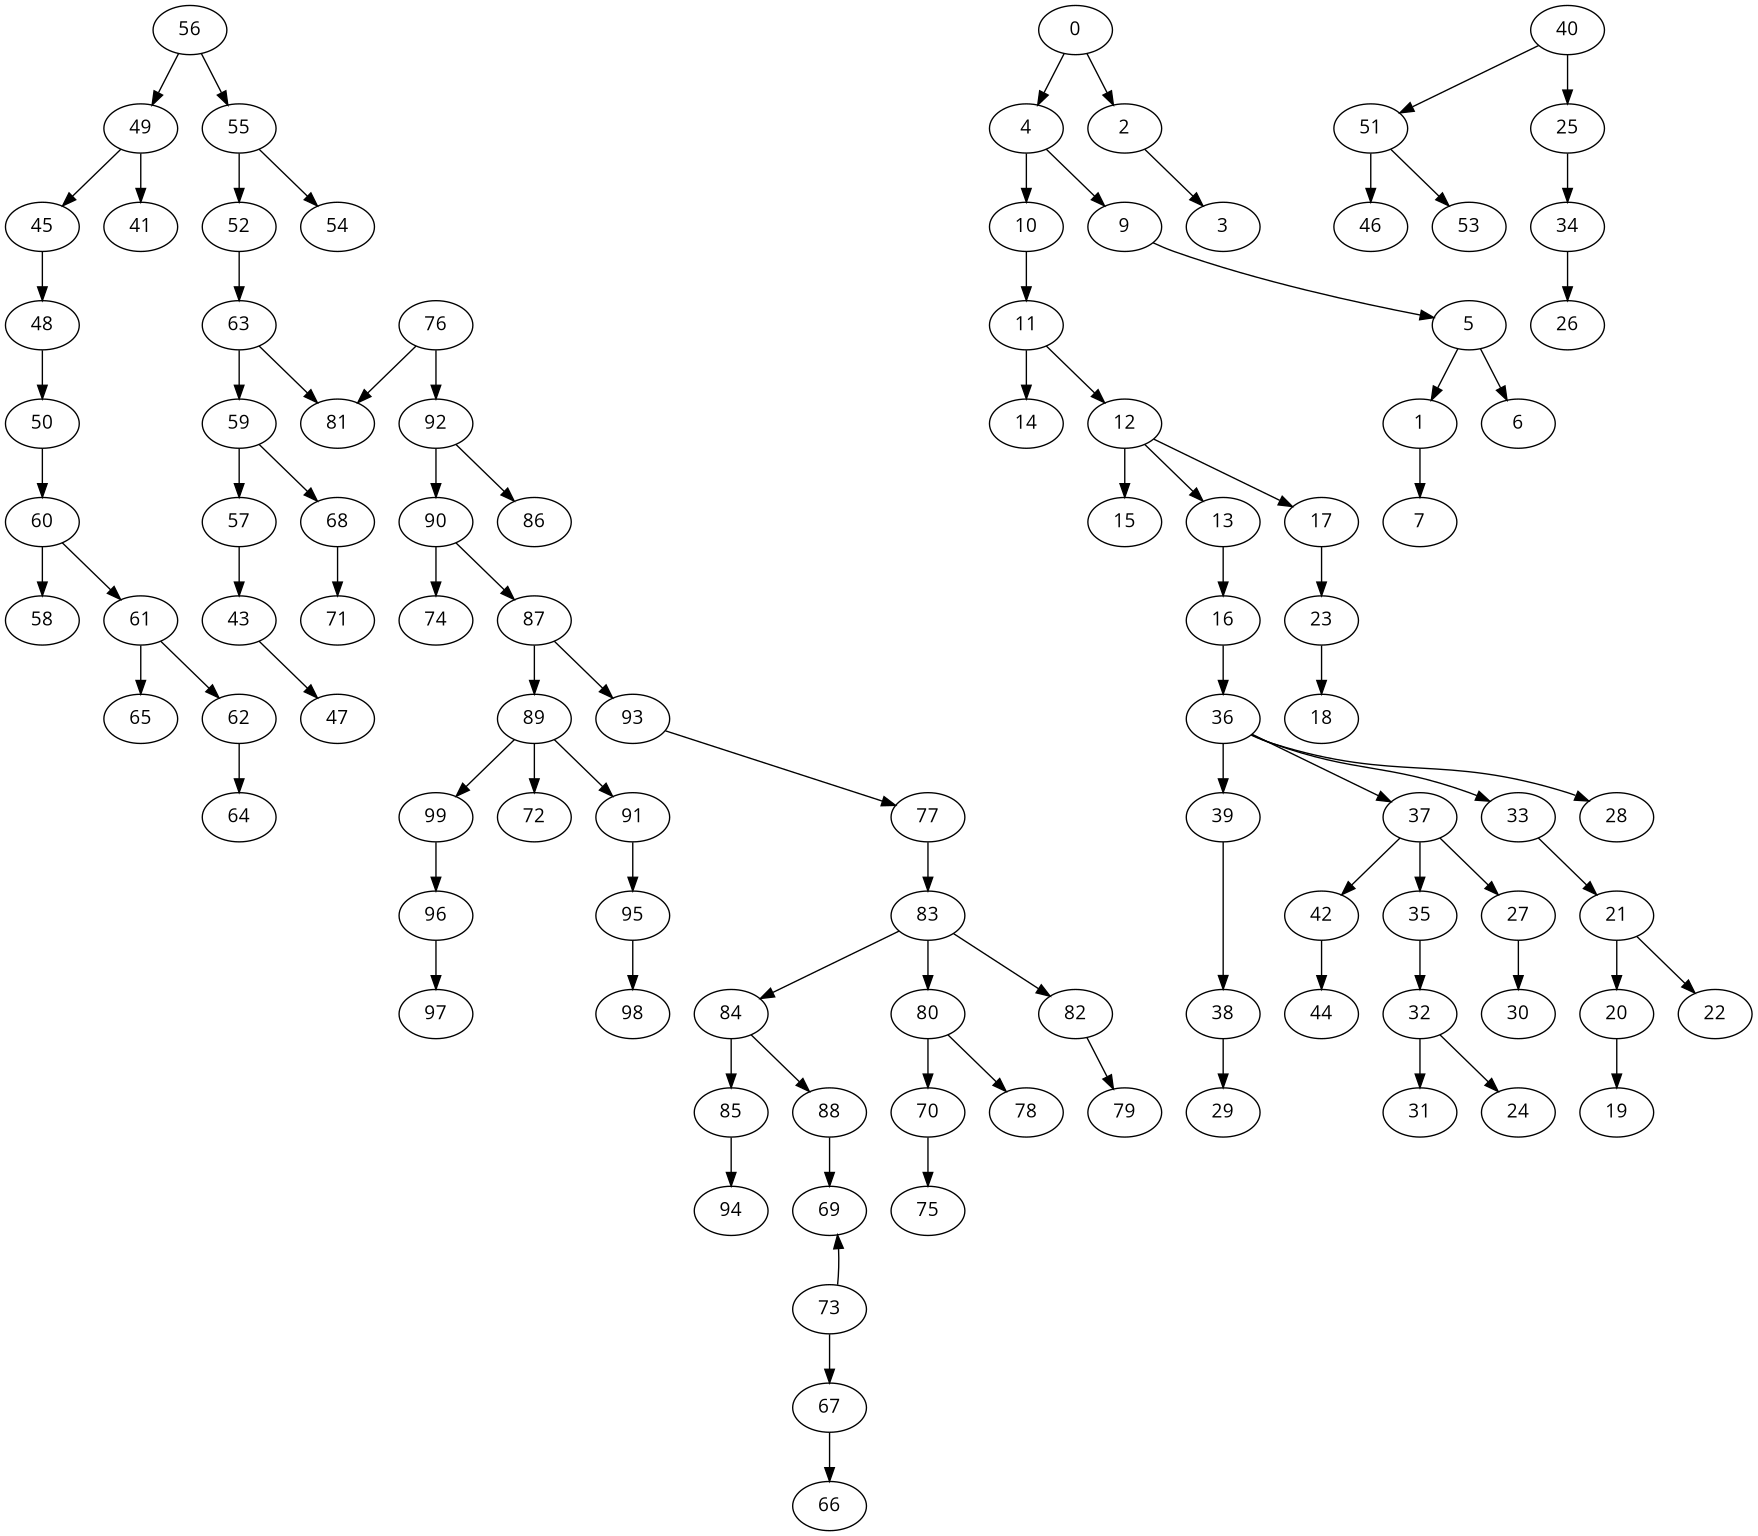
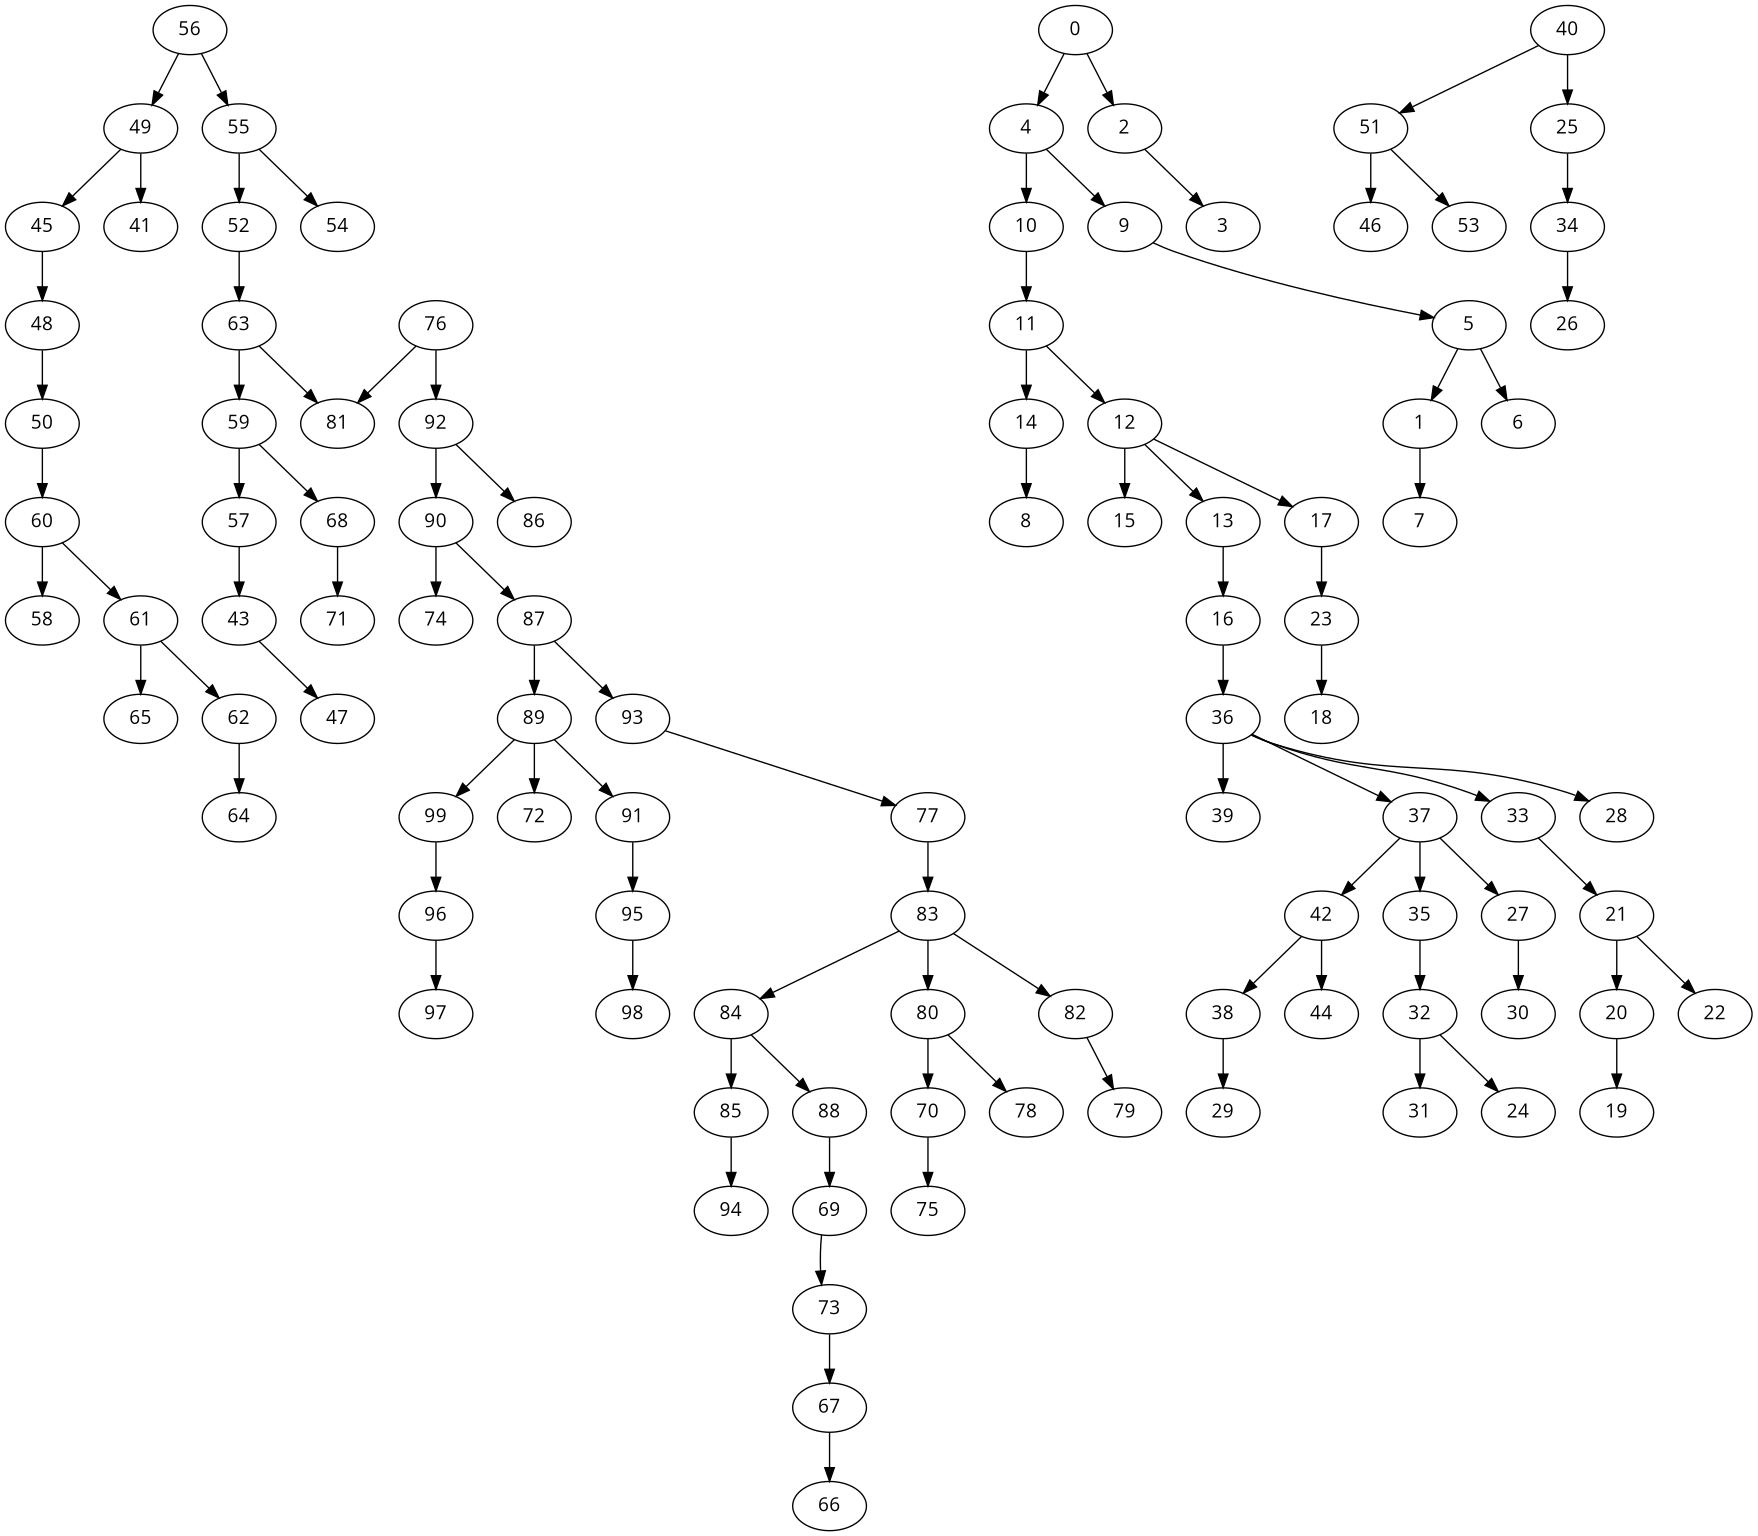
node "8": added
edge "39" -> "38": now "42" -> "38"
edge "73" -> "69": reversed
